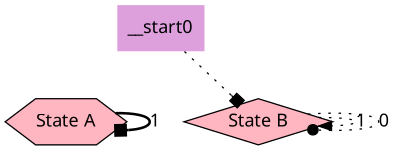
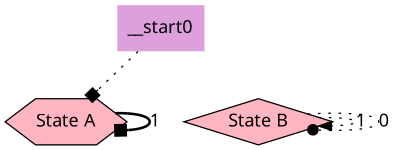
edge "__start0" -> "State B": now "__start0" -> "State A"
